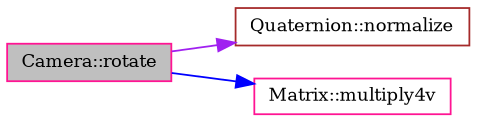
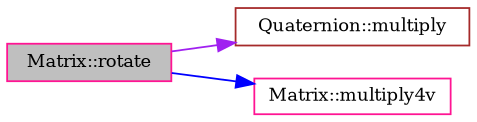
node "Quaternion::normalize": label "Quaternion::normalize" -> "Quaternion::multiply"
node "Camera::rotate": label "Camera::rotate" -> "Matrix::rotate"
